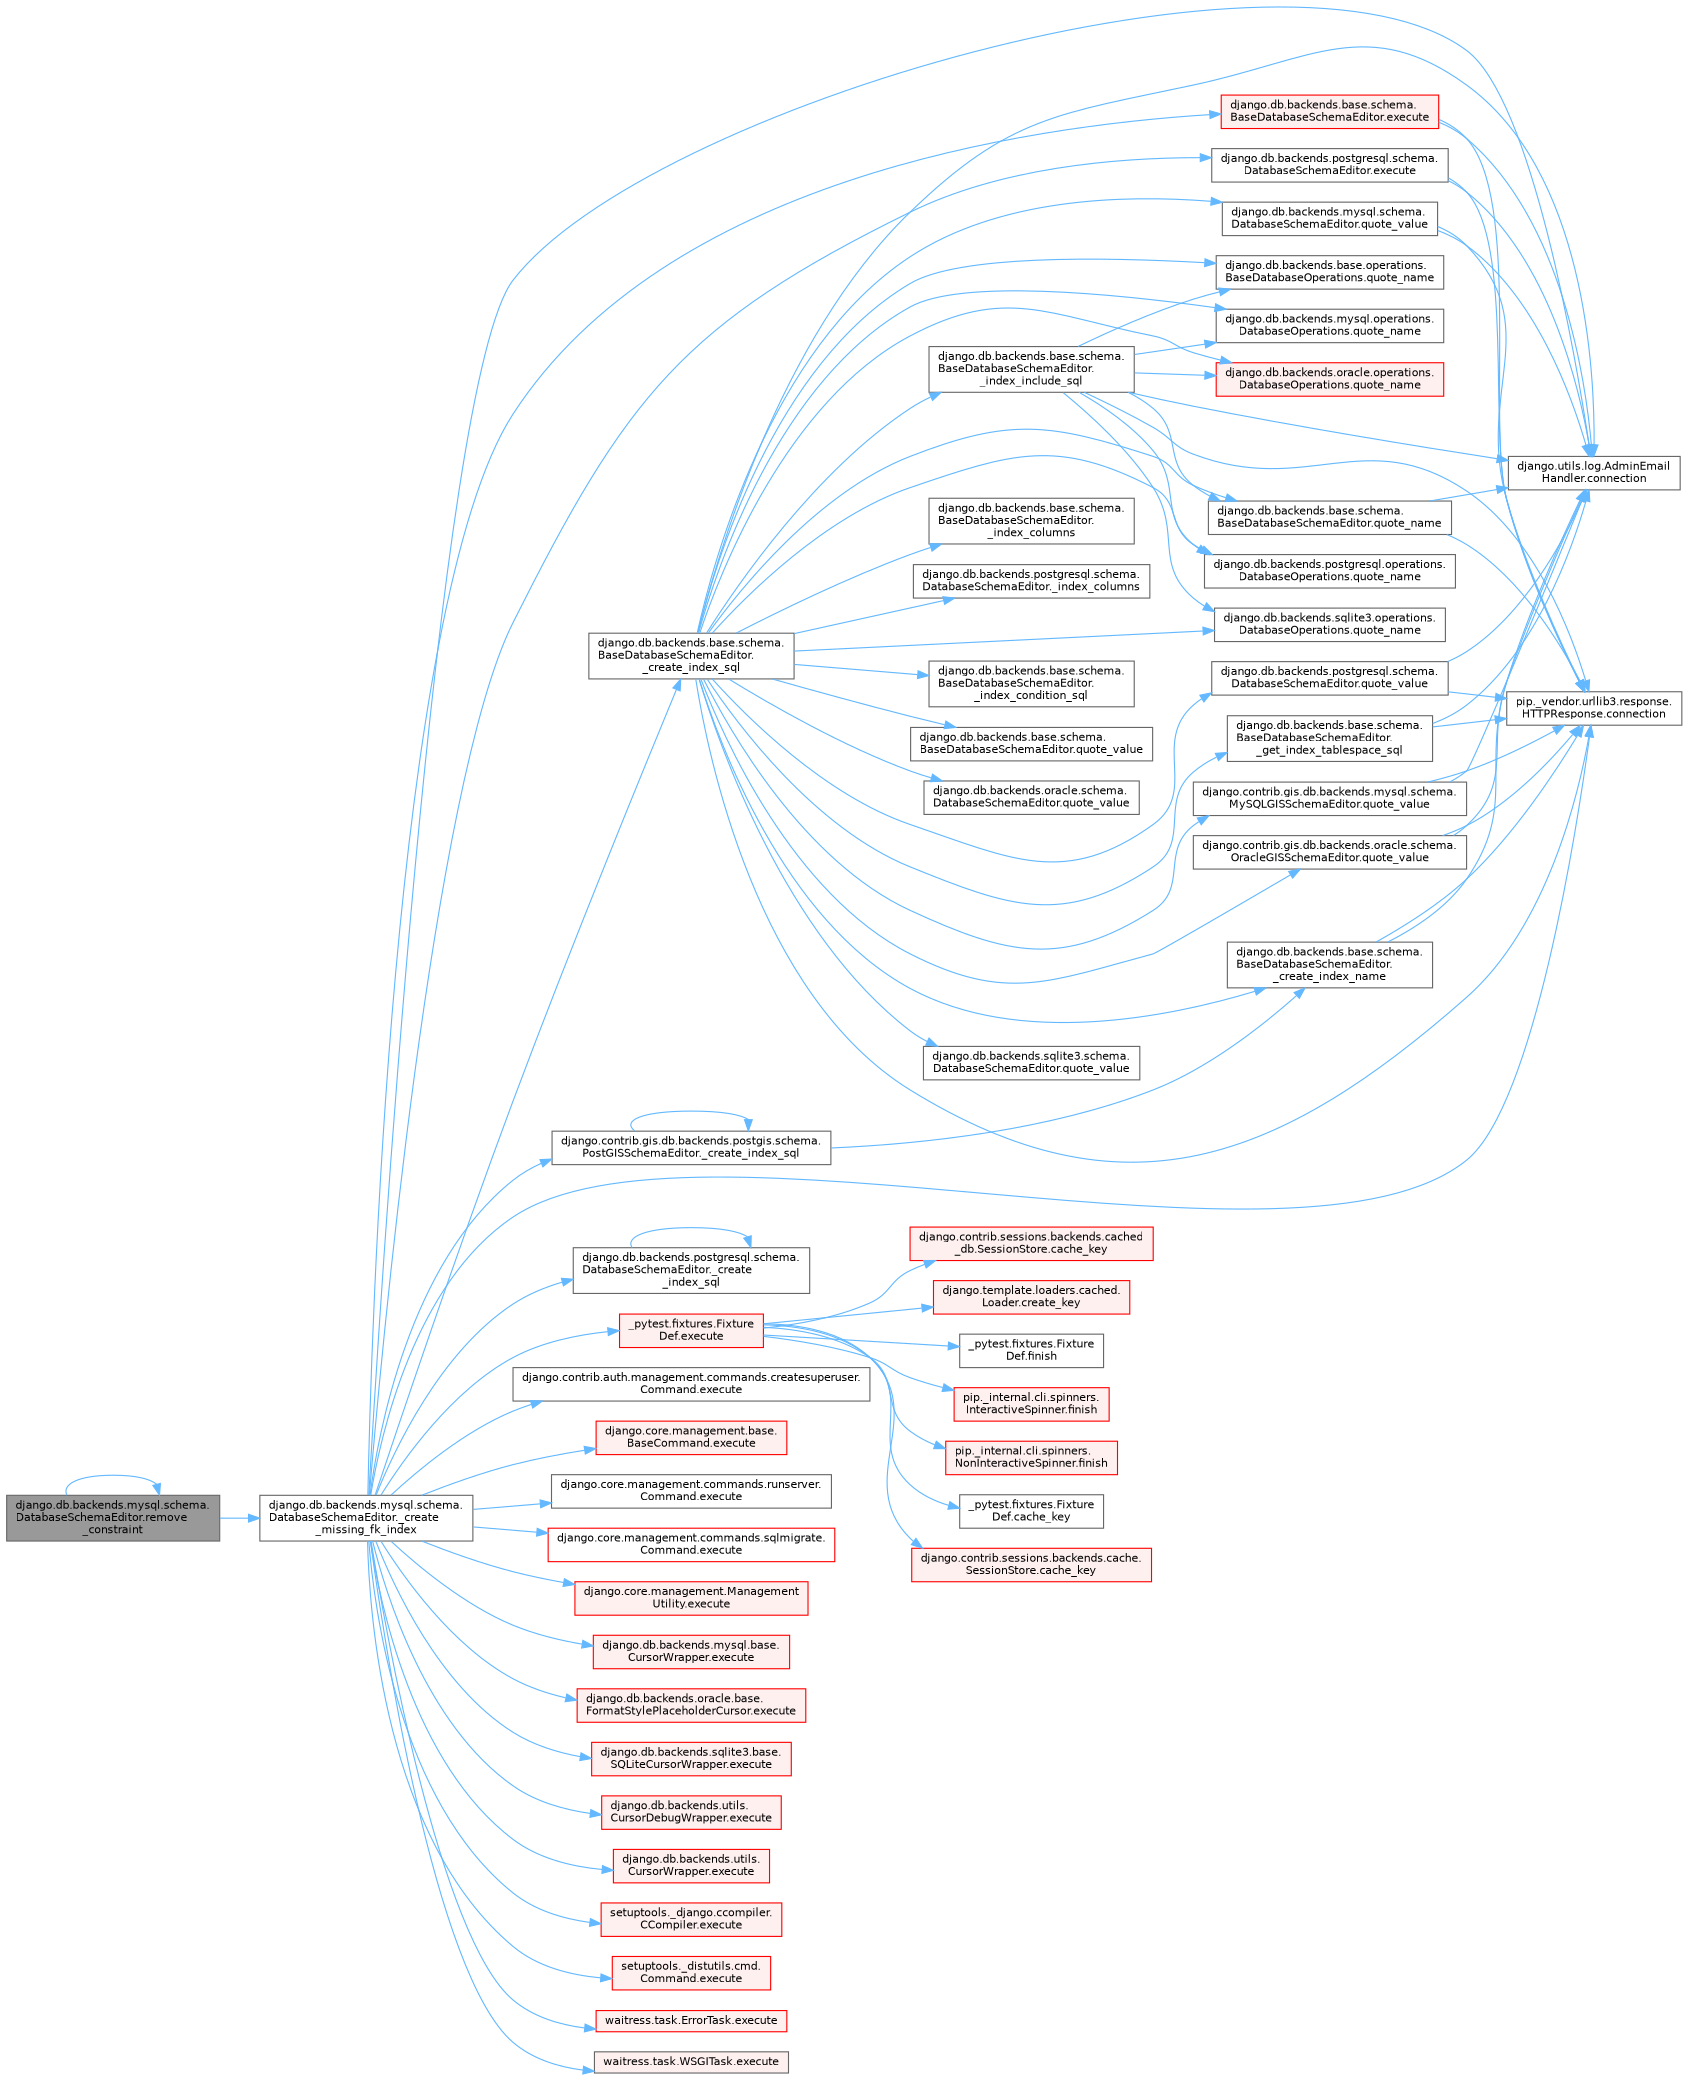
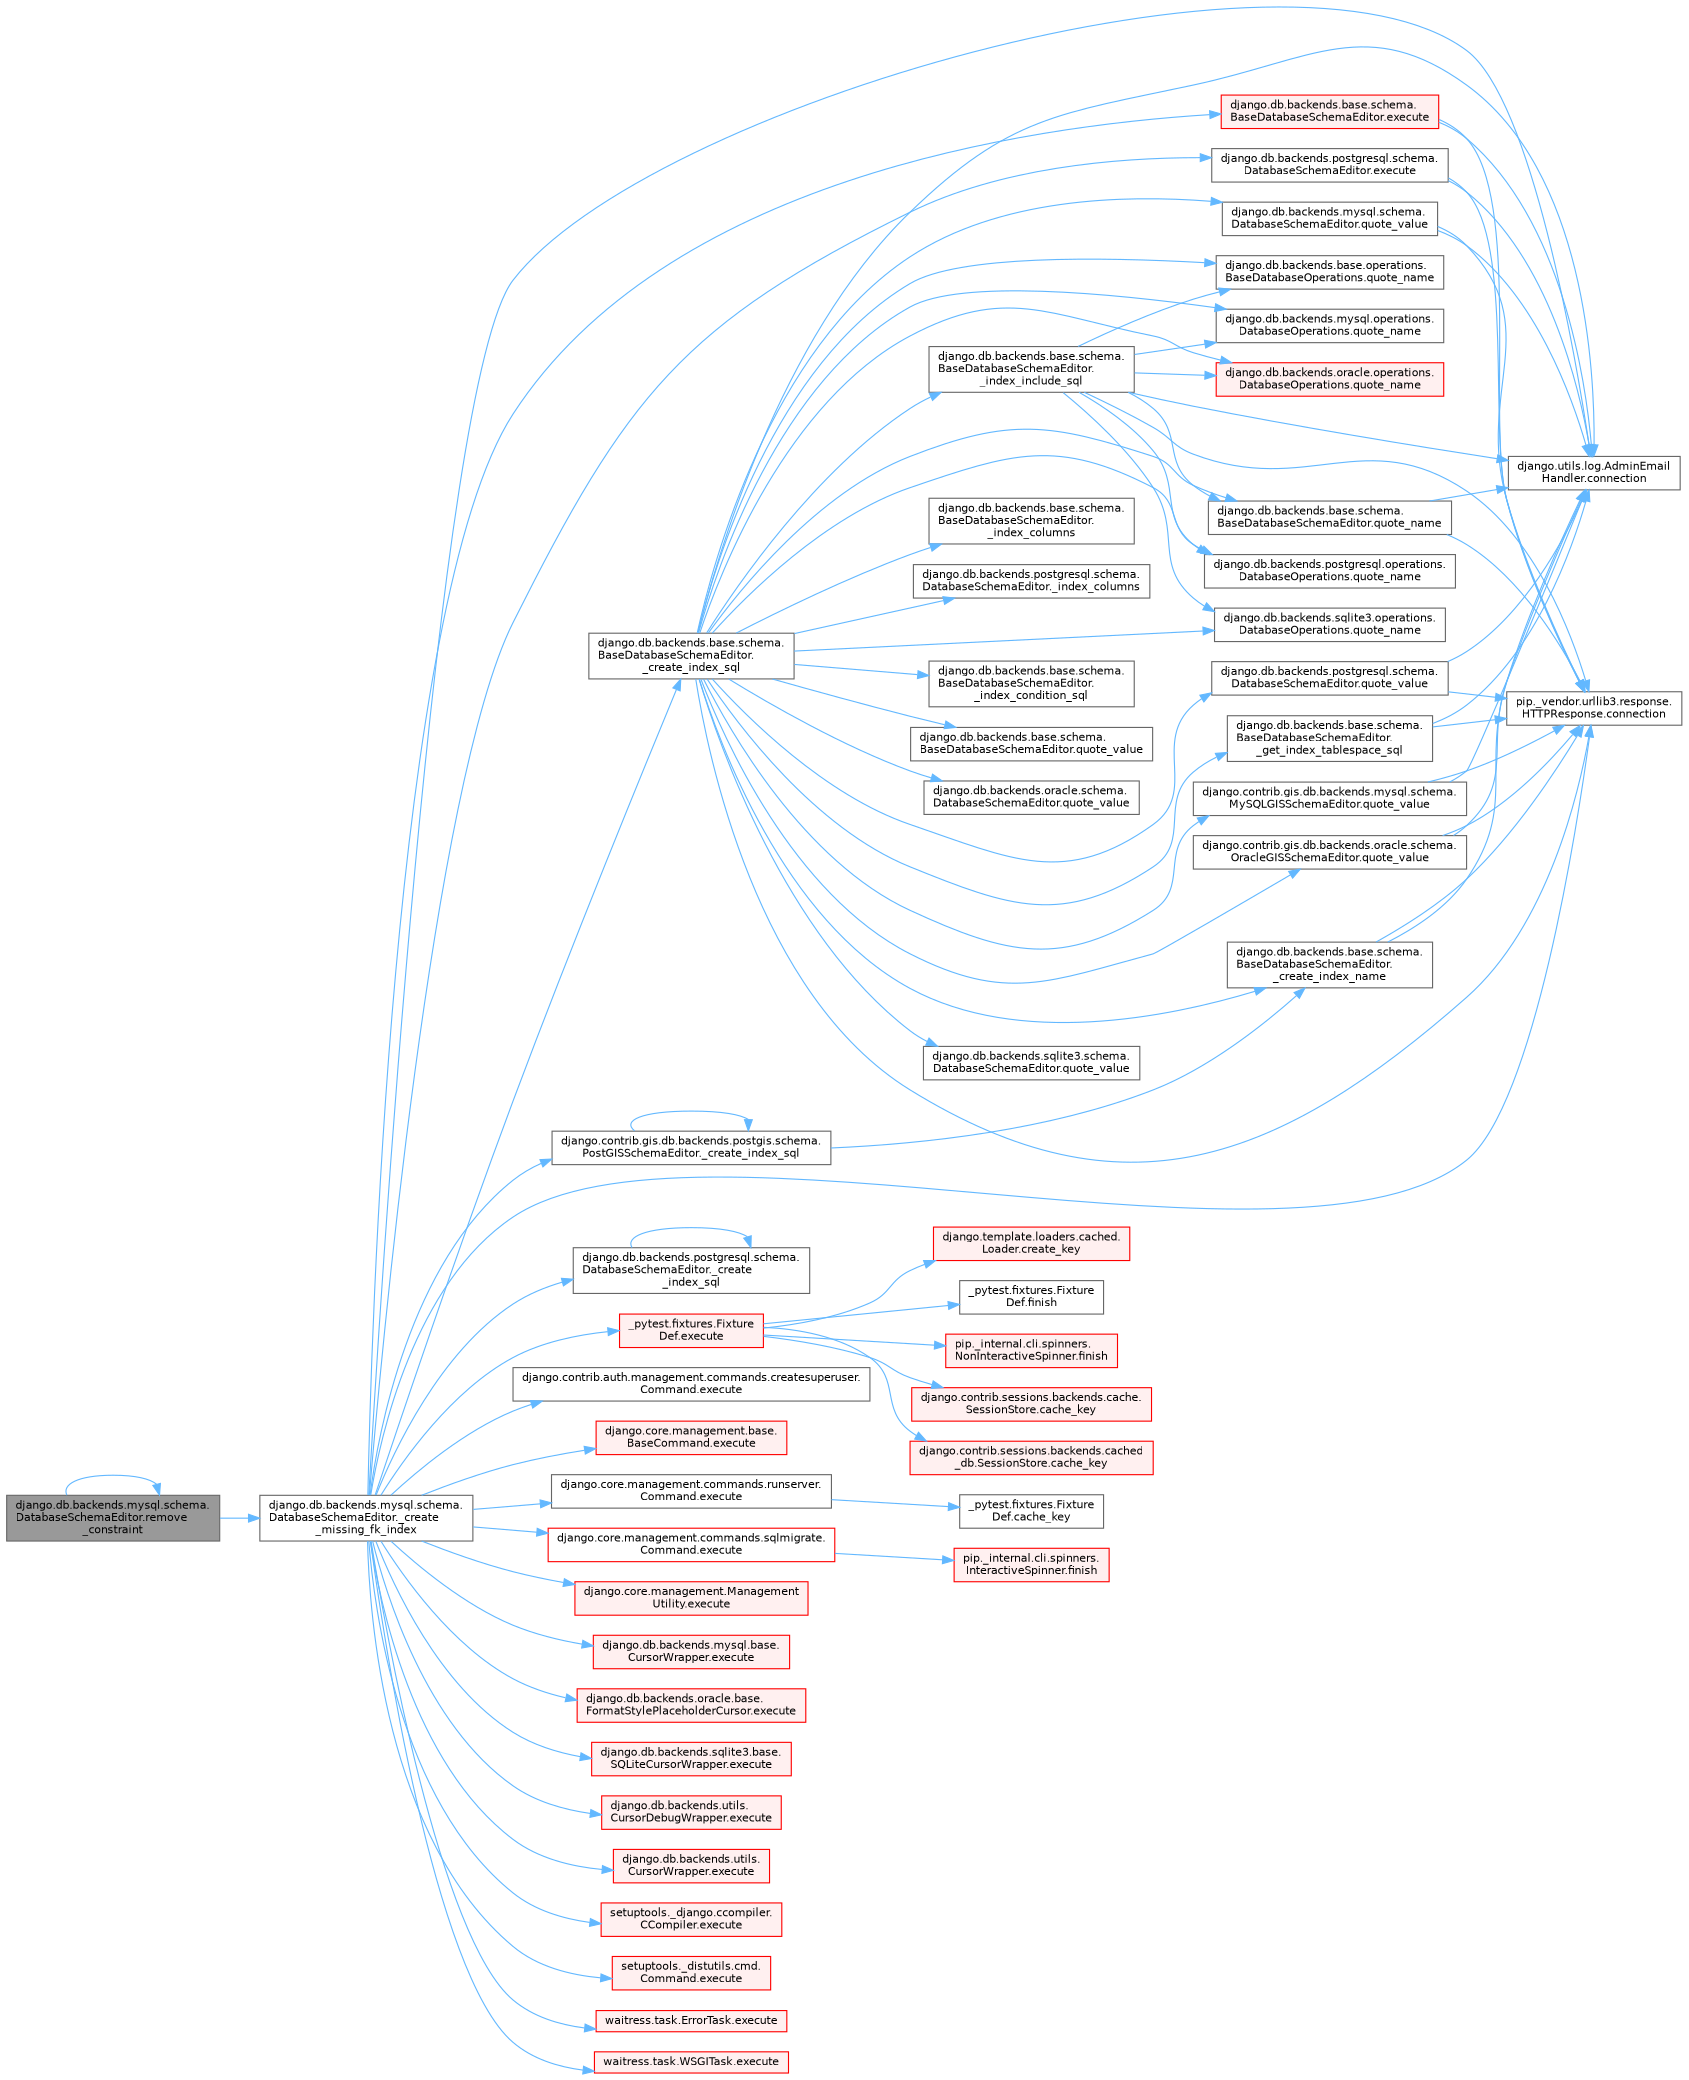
edge "_pytest.fixtures.Fixture Def.execute" -> "pip._internal.cli.spinners. InteractiveSpinner.finish": now "django.core.management.commands.sqlmigrate. Command.execute" -> "pip._internal.cli.spinners. InteractiveSpinner.finish"
edge "_pytest.fixtures.Fixture Def.execute" -> "_pytest.fixtures.Fixture Def.cache_key": now "django.core.management.commands.runserver. Command.execute" -> "_pytest.fixtures.Fixture Def.cache_key"
node "waitress.task.WSGITask.execute": color grey40 -> red
